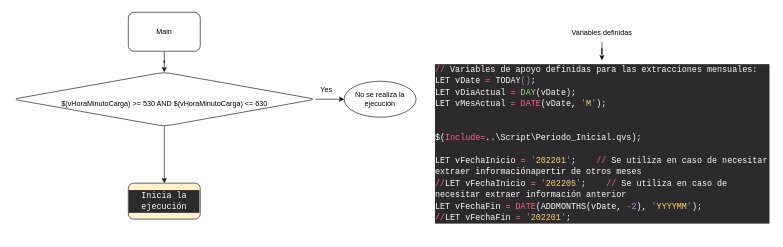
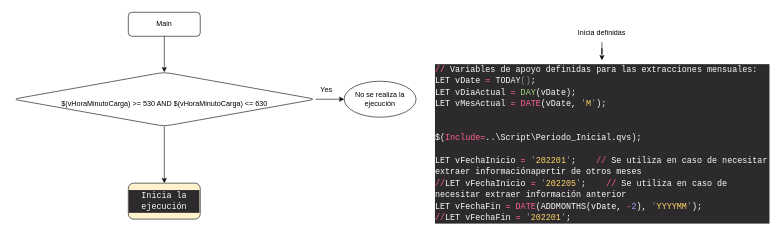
node "Main": size 72x39 -> 72x24
node "Variables definidas": label "Variables definidas" -> "Inicia definidas"
